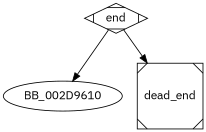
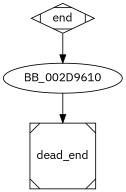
edge "end" -> "dead_end": now "BB_002D9610" -> "dead_end"
